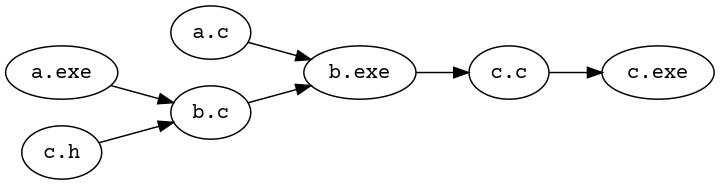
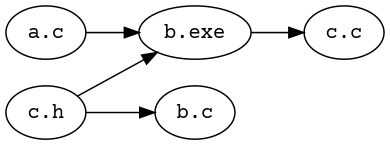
node "a.exe": removed
node "c.exe": removed
edge "b.c" -> "b.exe": now "c.h" -> "b.exe"
